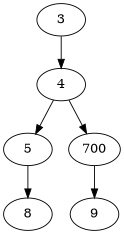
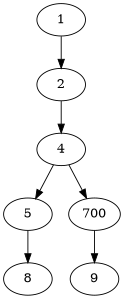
node "1": added
node "3": label "3" -> "2"
